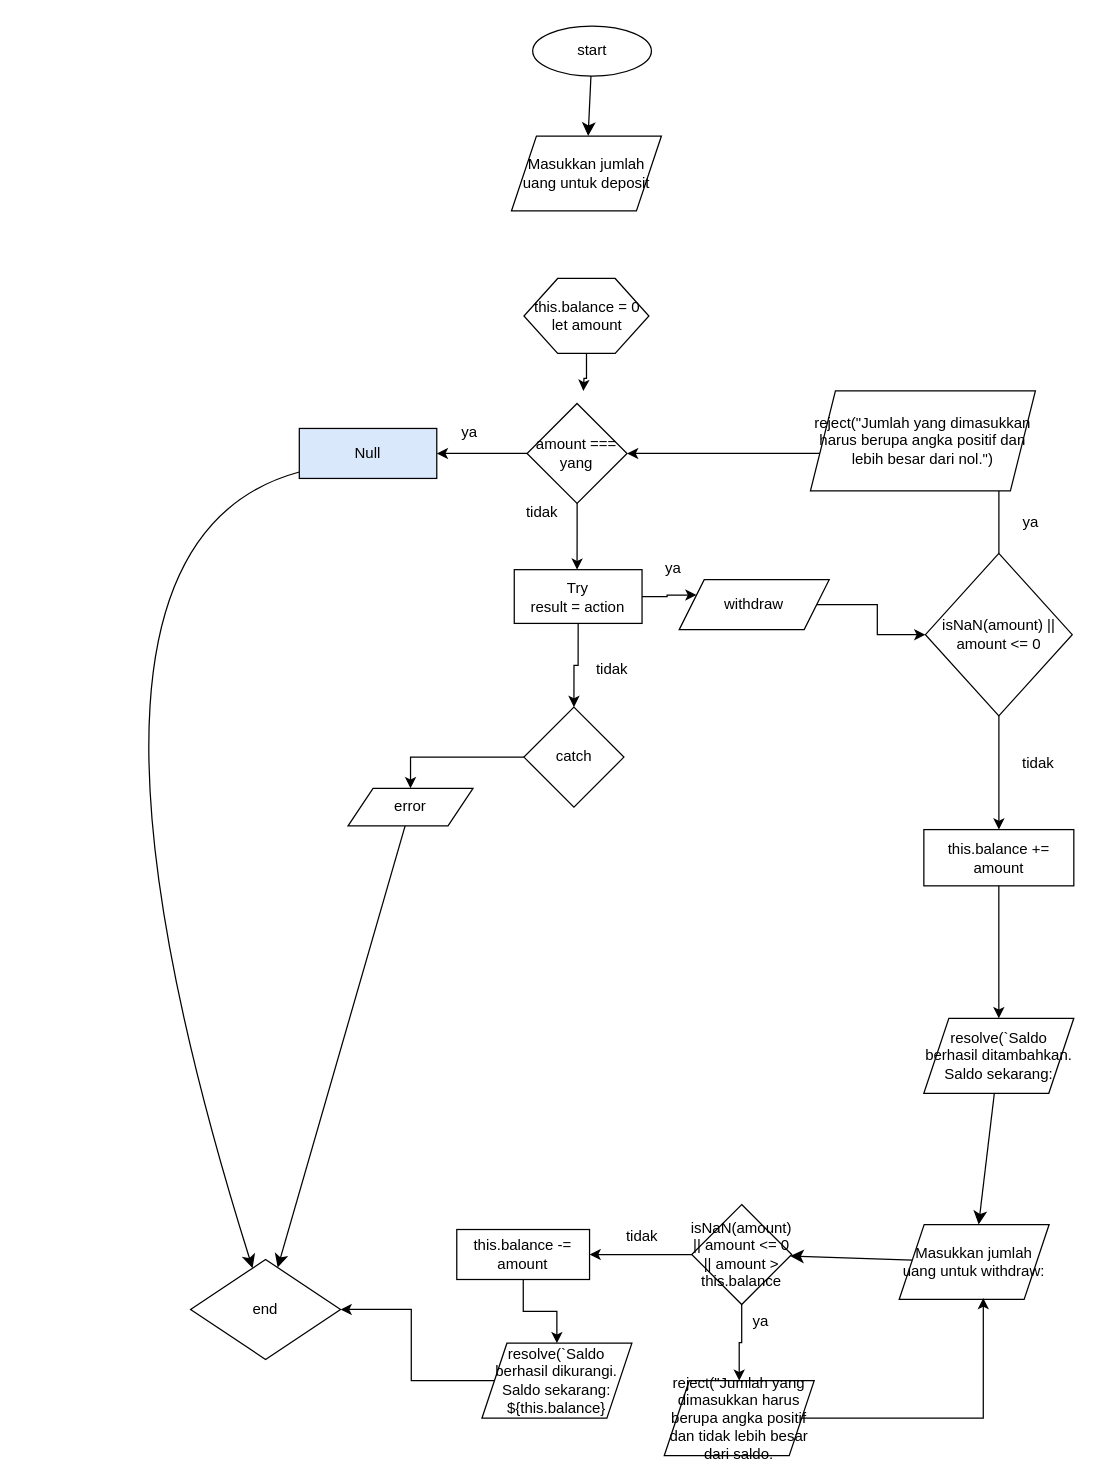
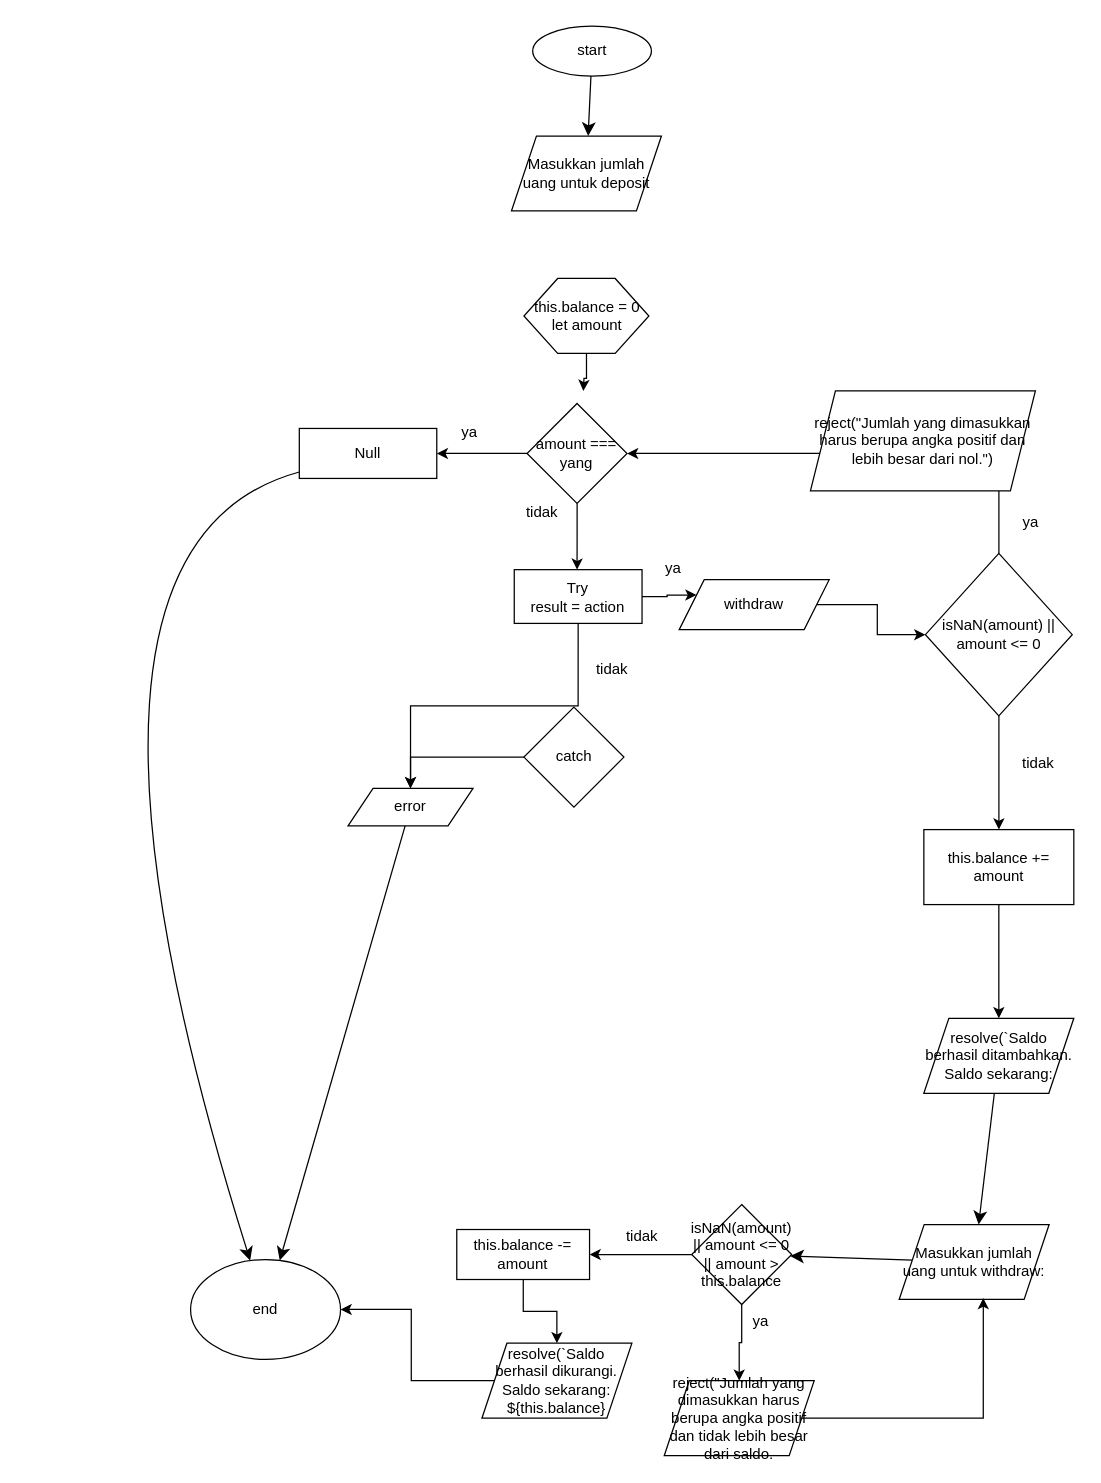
node "Null": fillcolor #dae8fc -> #ffffff
edge "Try result = action" -> "catch": now "Try result = action" -> "error"
node "this.balance += amount": size 150x56 -> 150x75
node "end": shape diamond -> ellipse
